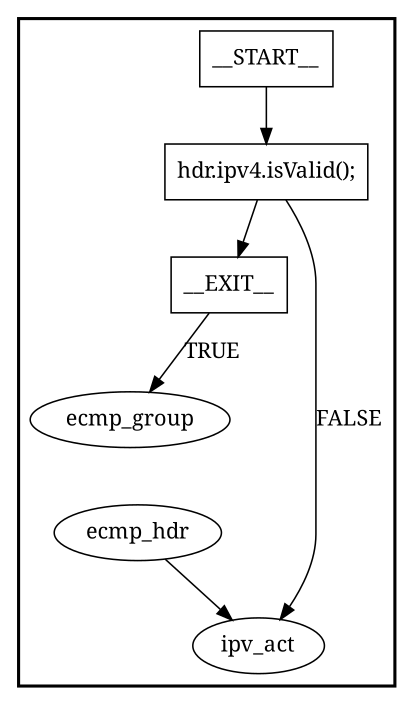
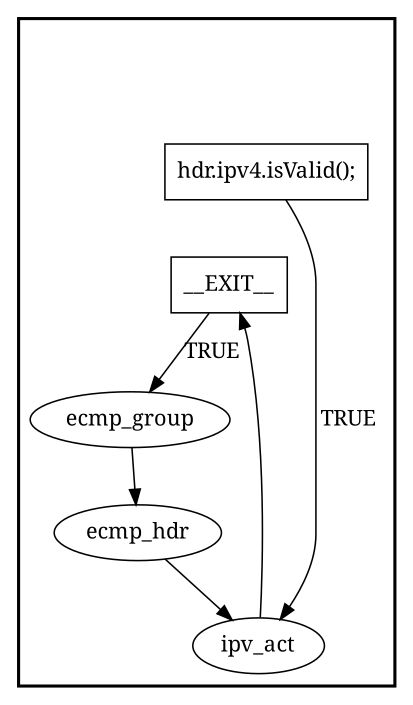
node "__START__": removed
edge "hdr.ipv4.isValid();" -> "__EXIT__": now "ipv_act" -> "__EXIT__"
edge "hdr.ipv4.isValid();" -> "ipv_act": label "FALSE" -> "TRUE"
edge "ecmp_group" -> "ecmp_hdr": added
